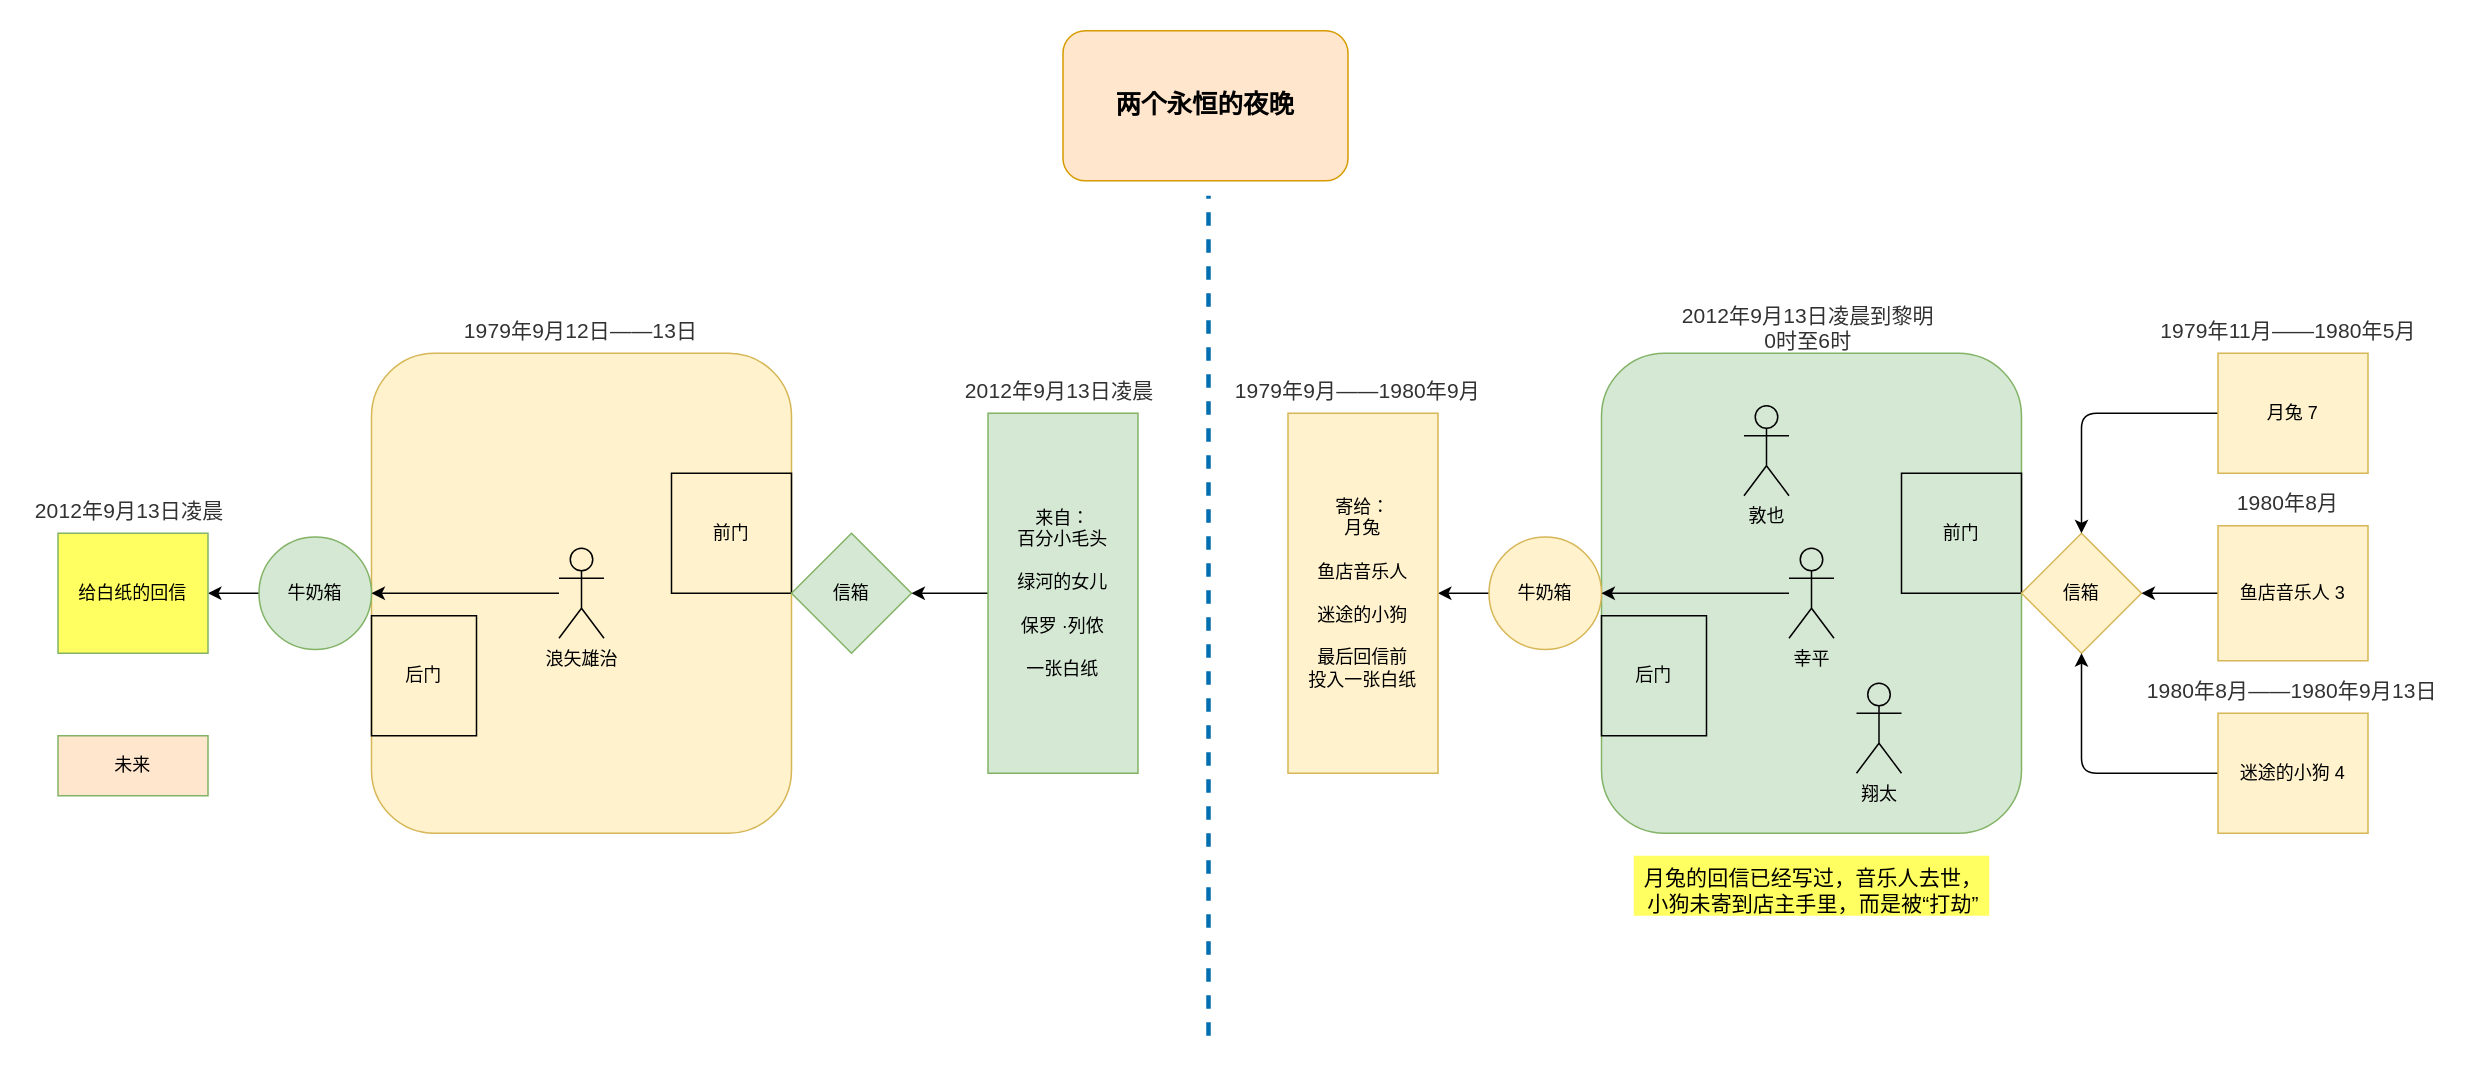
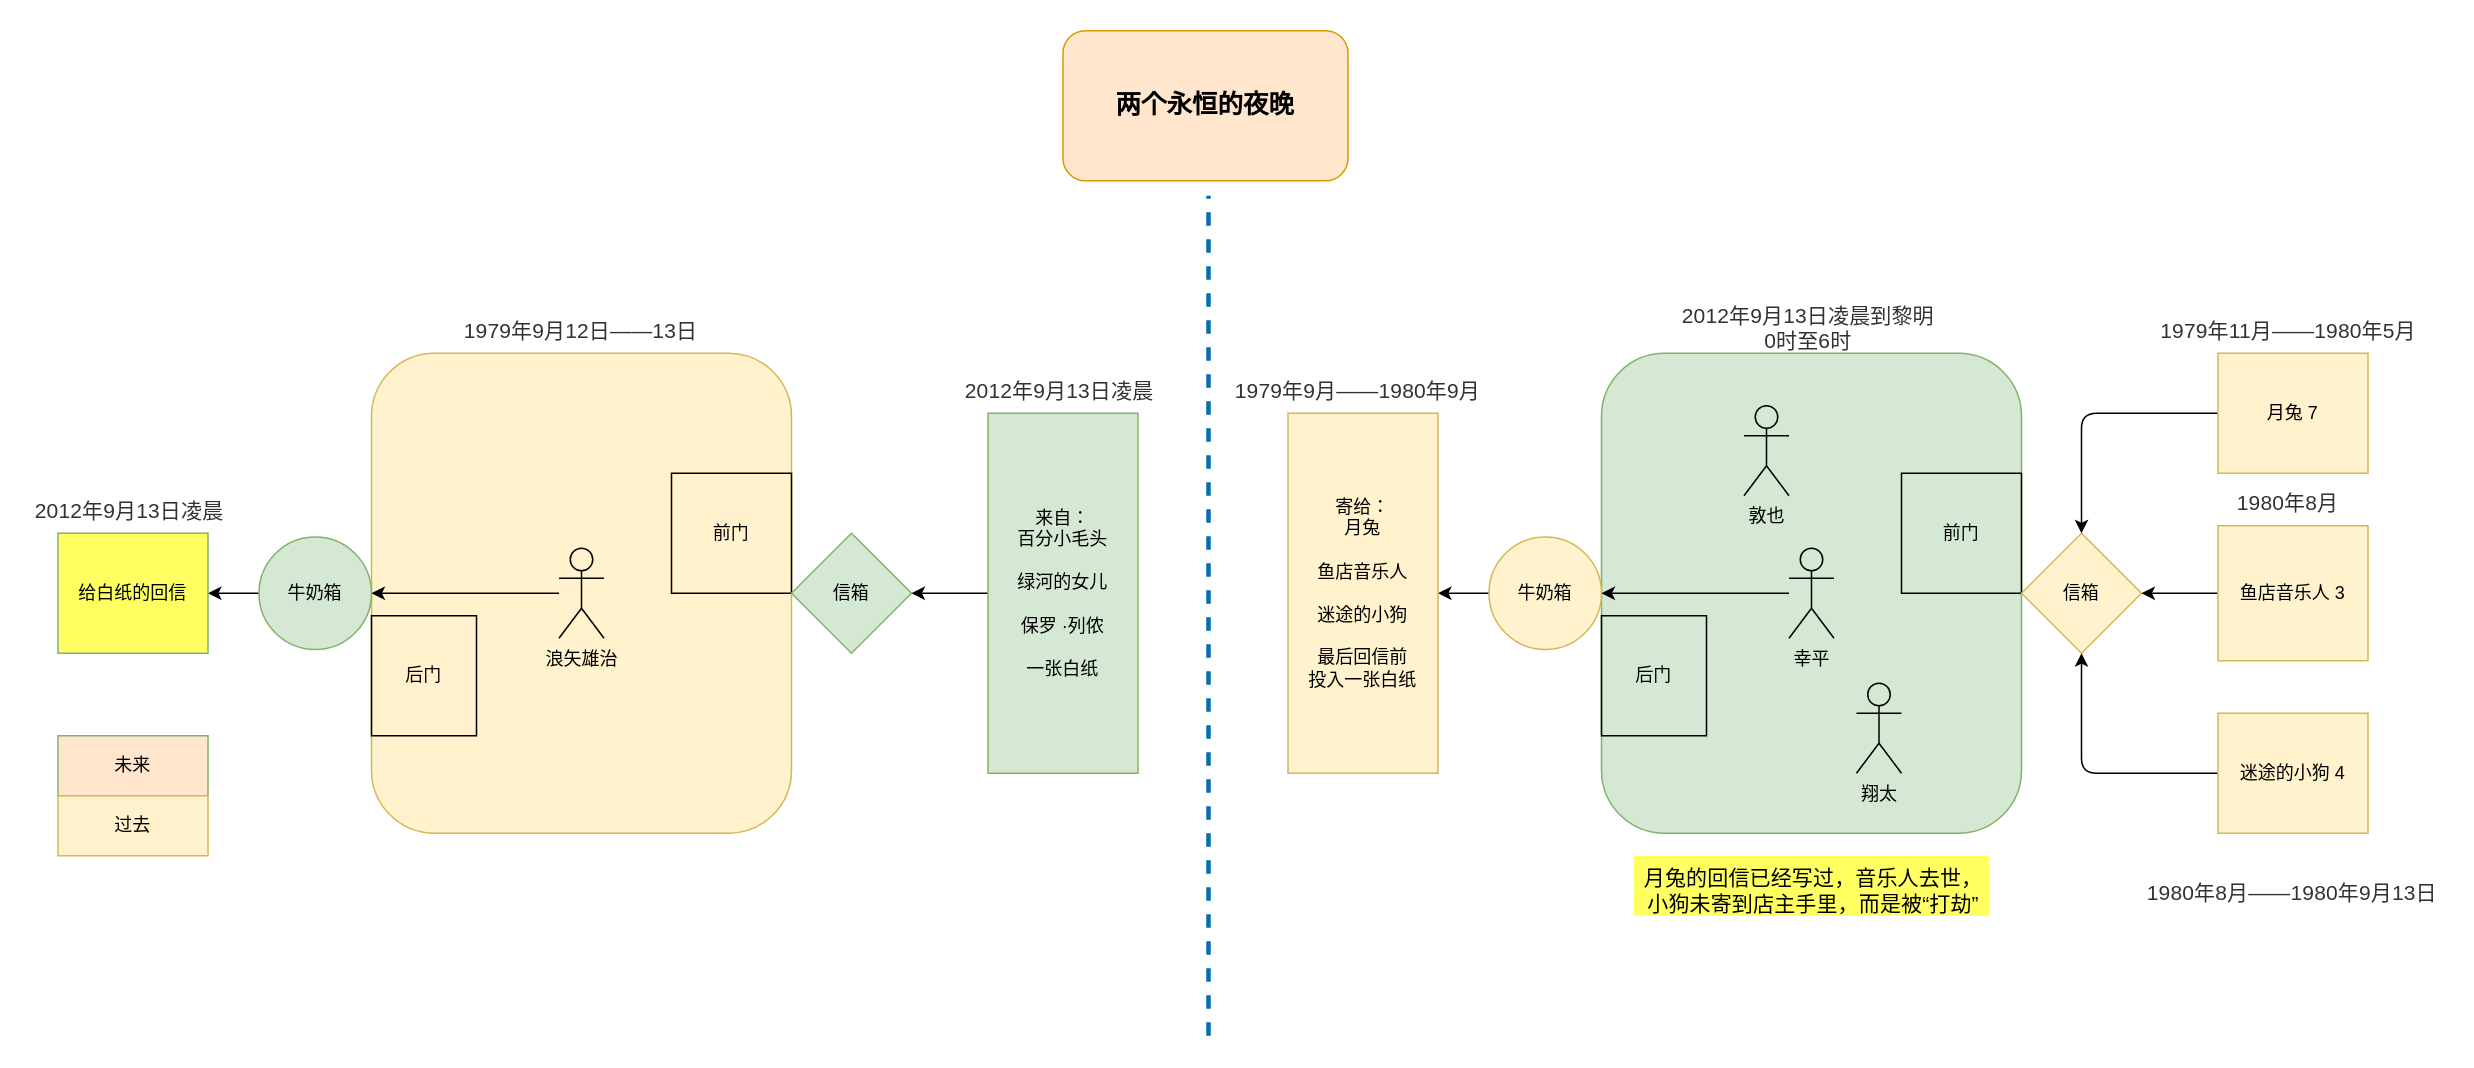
node "1980年8月——1980年9月13日": moved (2293, 691) -> (2293, 893)
node "过去": added
